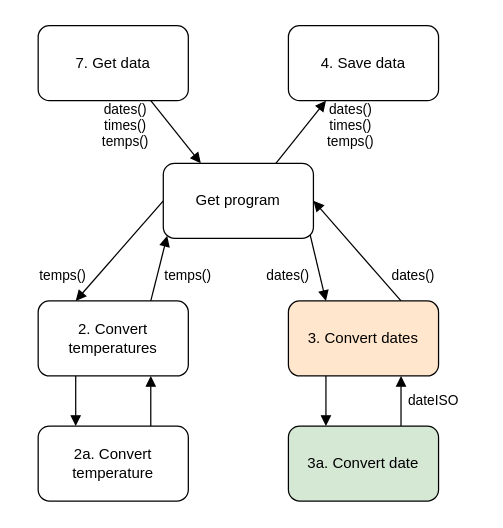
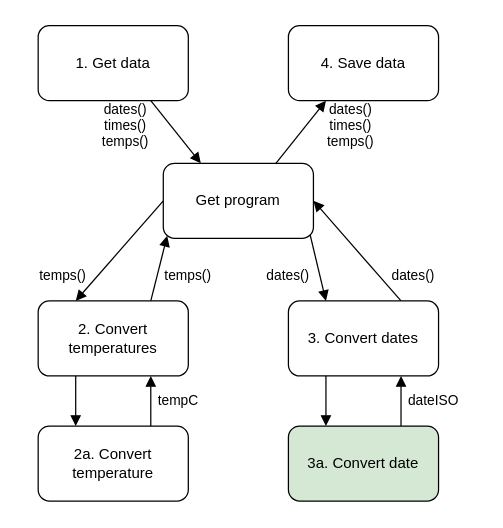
node "7. Get data": label "7. Get data" -> "1. Get data"
node "3. Convert dates": fillcolor #ffe6cc -> #ffffff
node "tempC": added
